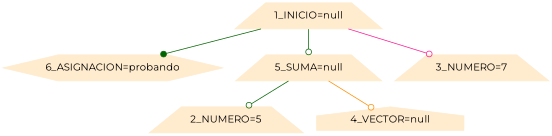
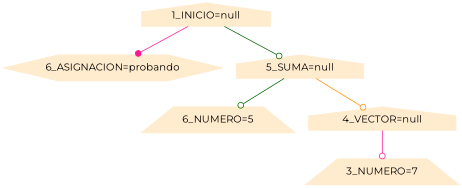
node "1_INICIO=null": shape trapezium -> house
edge "1_INICIO=null" -> "6_ASIGNACION=probando": color darkgreen -> deeppink
edge "1_INICIO=null" -> "3_NUMERO=7": now "4_VECTOR=null" -> "3_NUMERO=7"
node "5_SUMA=null": shape trapezium -> house
node "2_NUMERO=5": label "2_NUMERO=5" -> "6_NUMERO=5"
